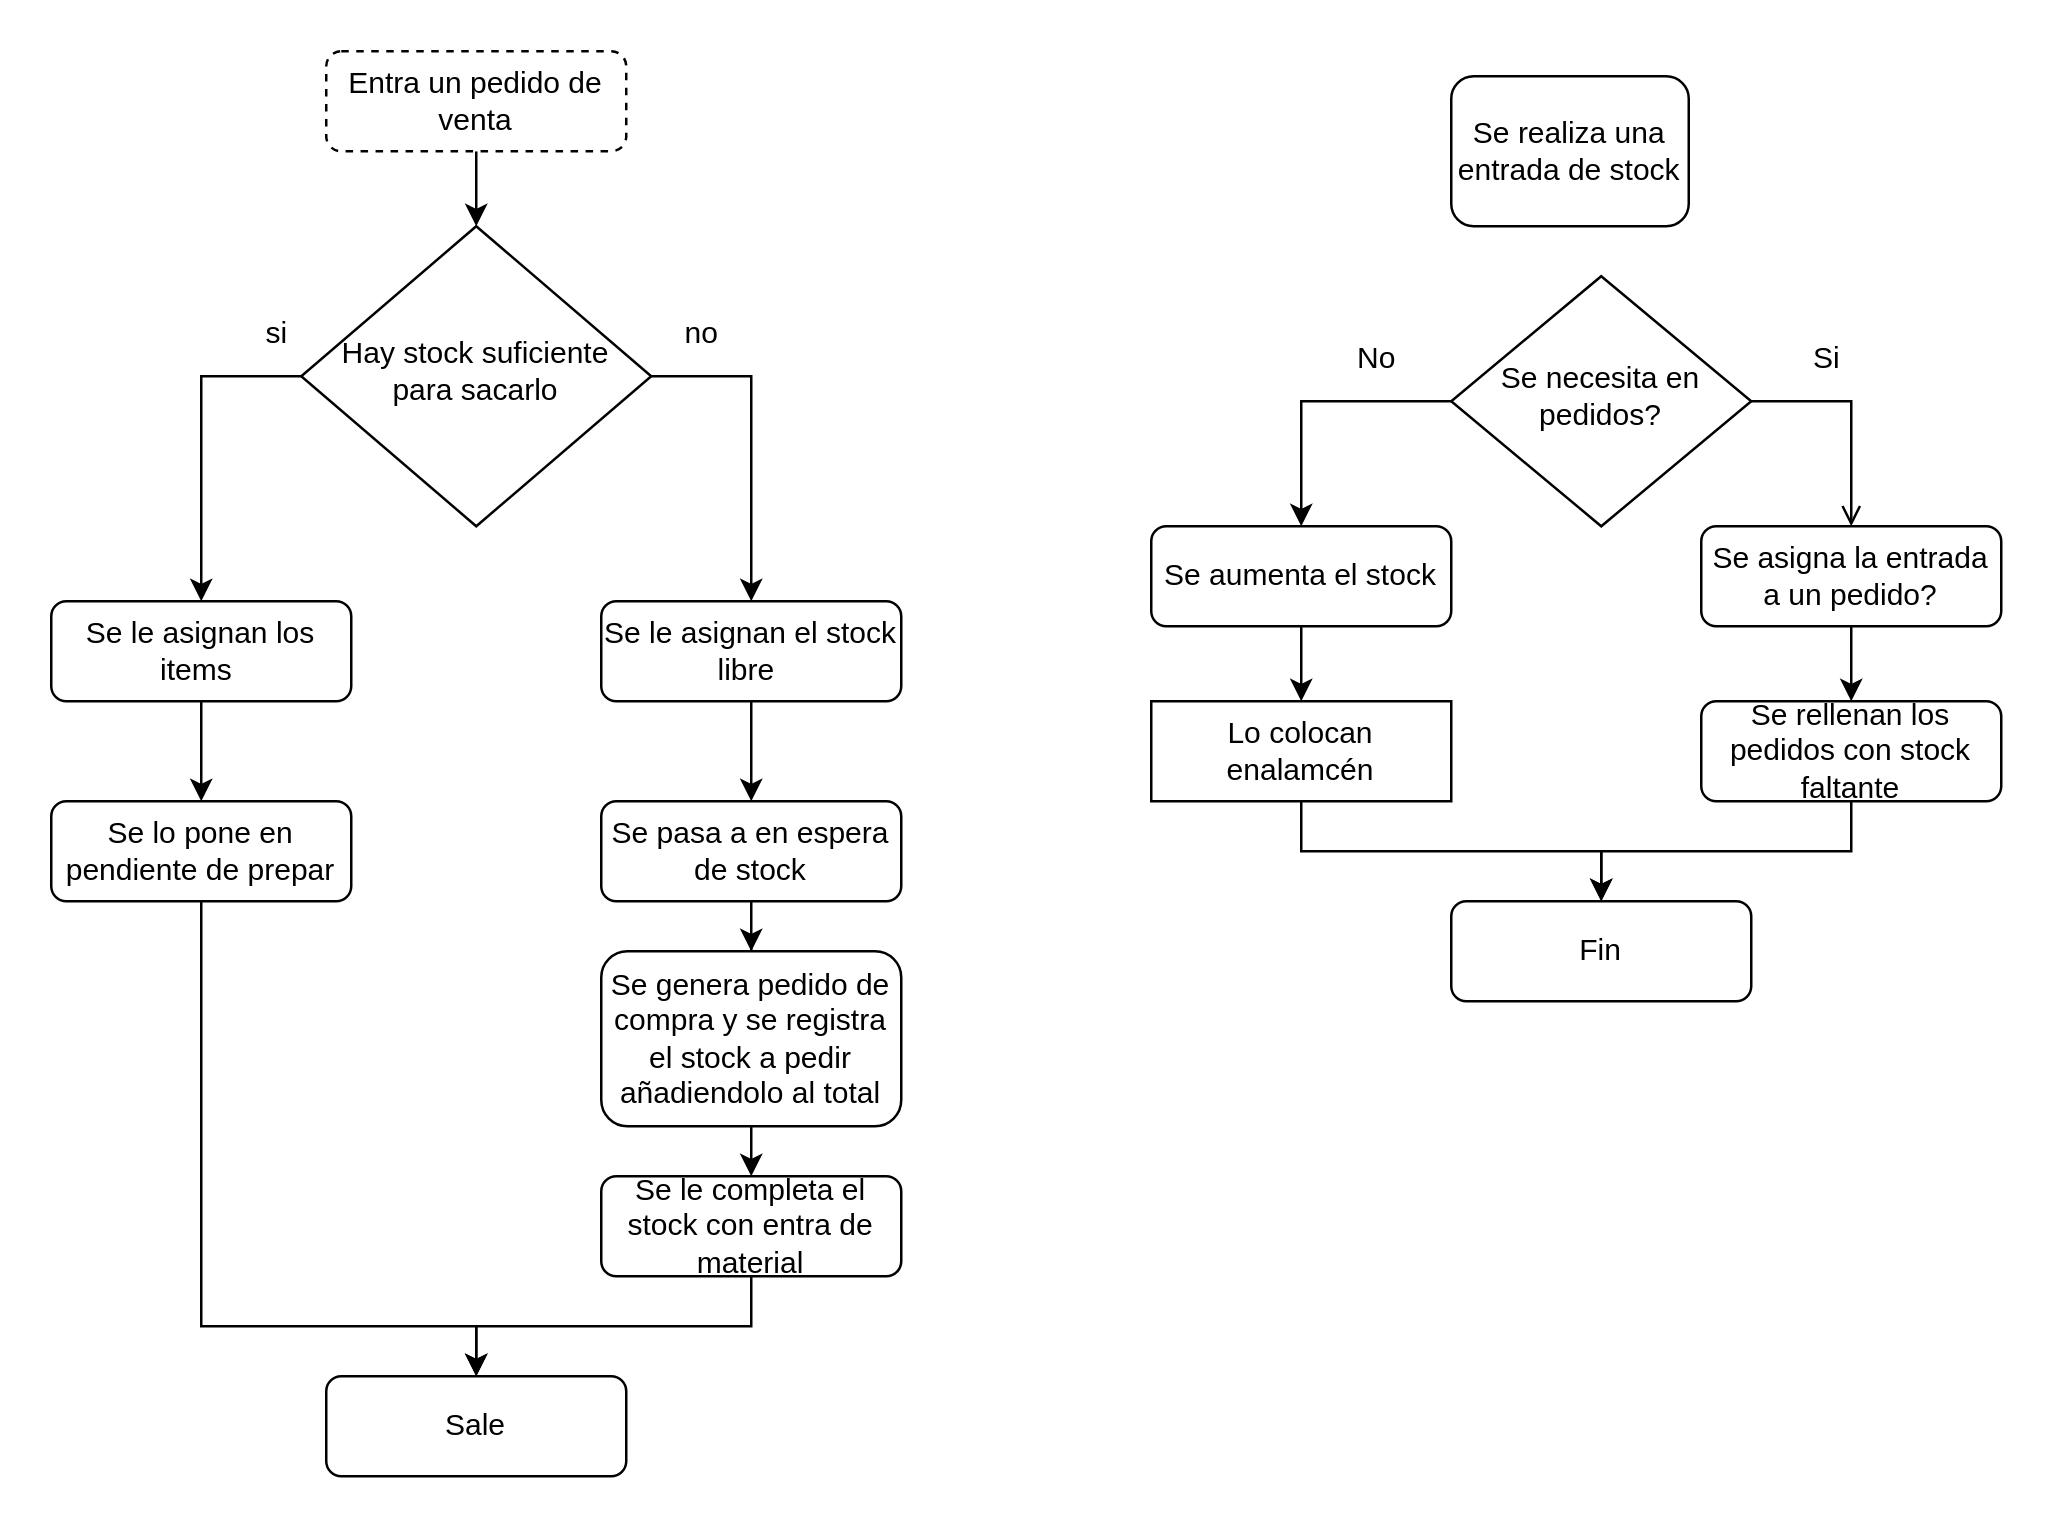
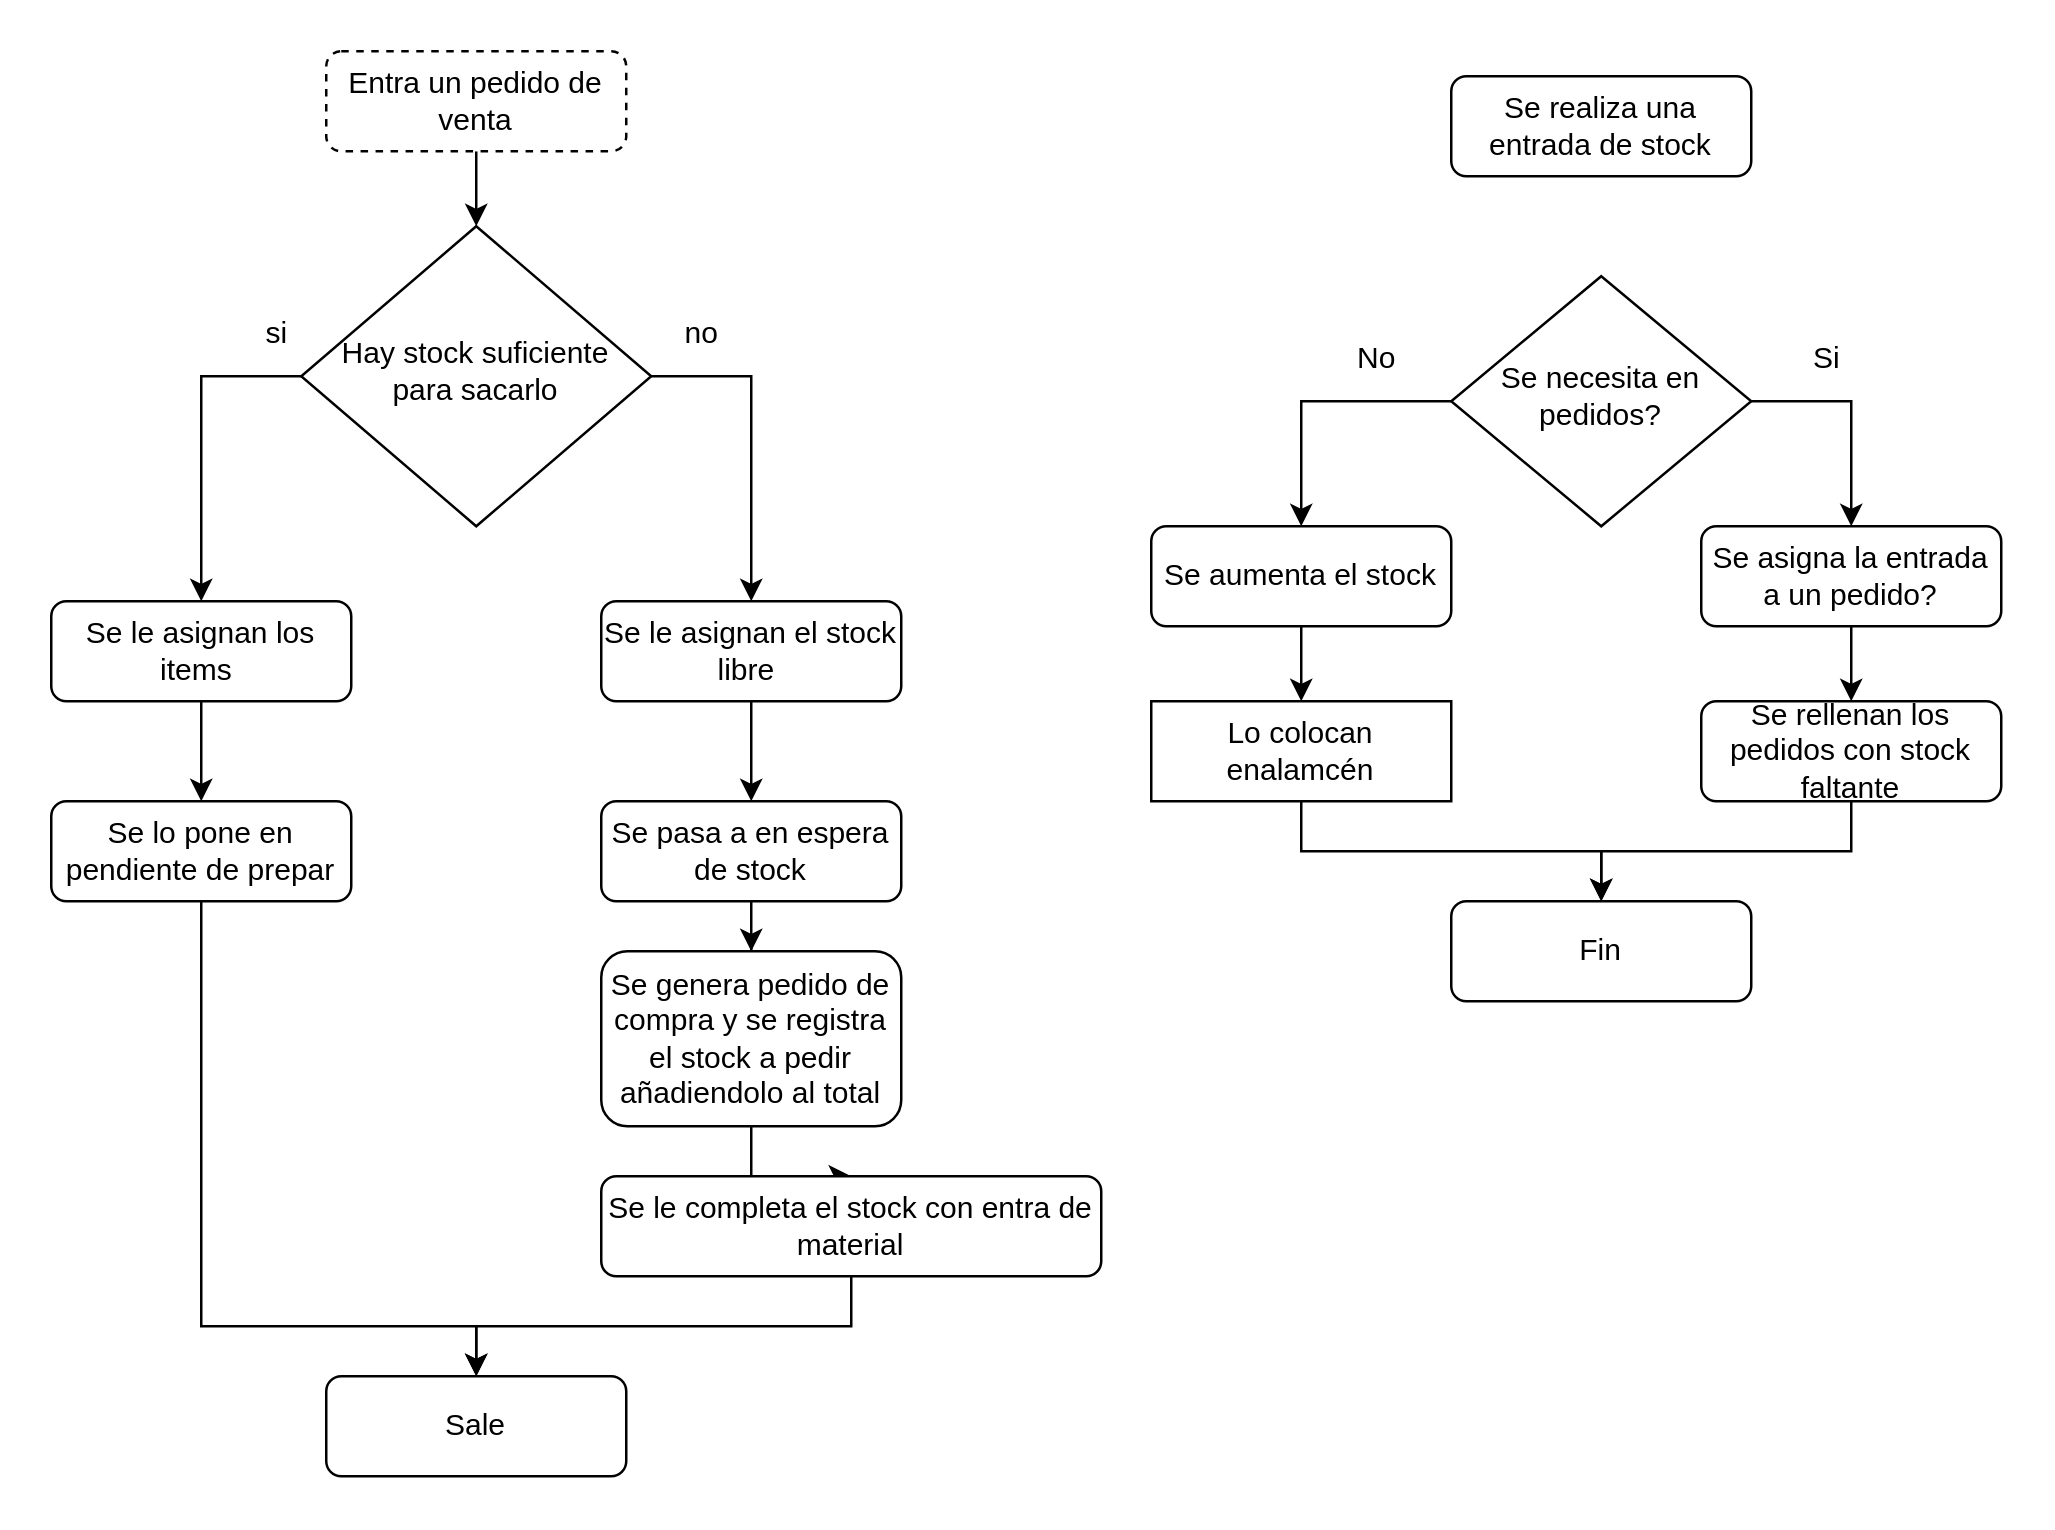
node "Se realiza una entrada de stock": size 238x150 -> 300x100
edge "Se necesita en pedidos?" -> "Se asigna la entrada a un pedido?": arrowhead open -> classic
node "Se le completa el stock con entra de material": size 300x100 -> 500x100
